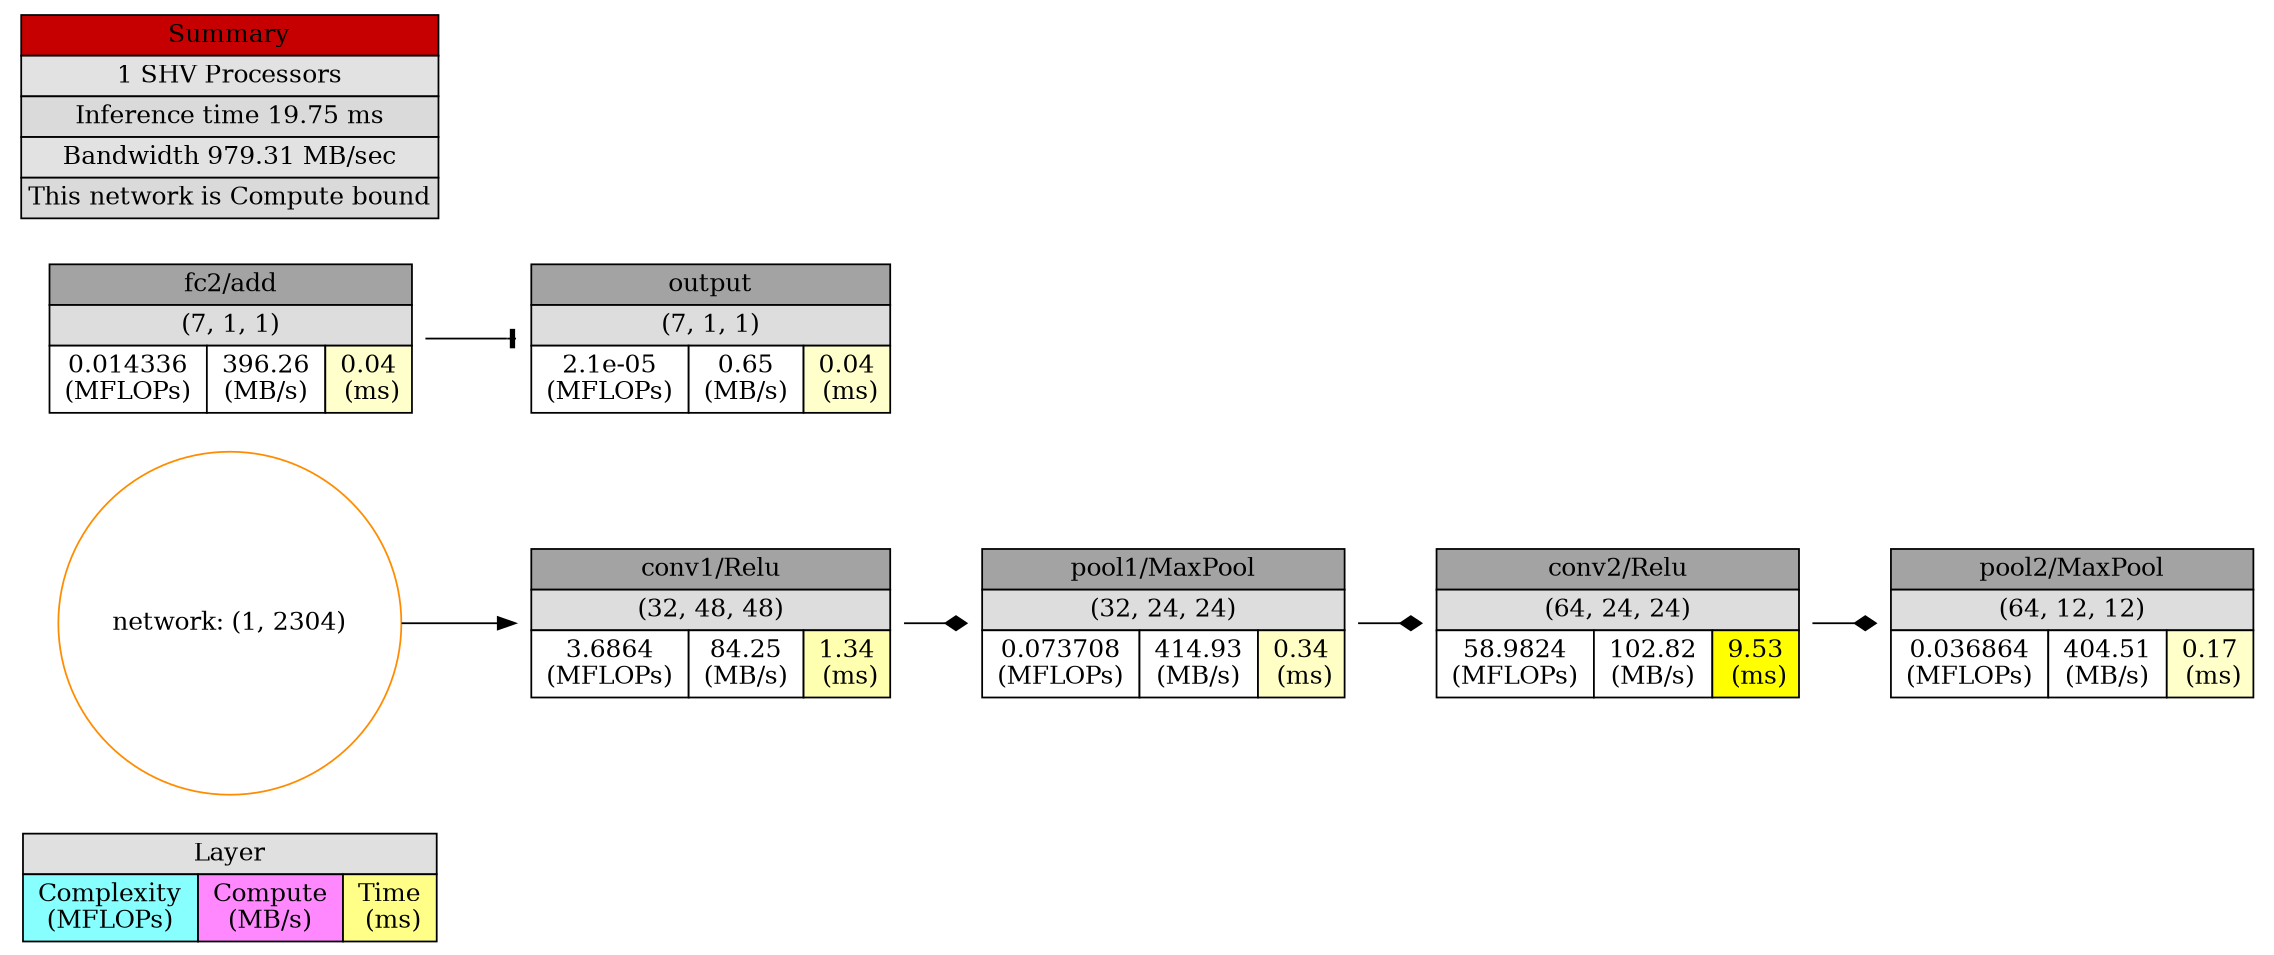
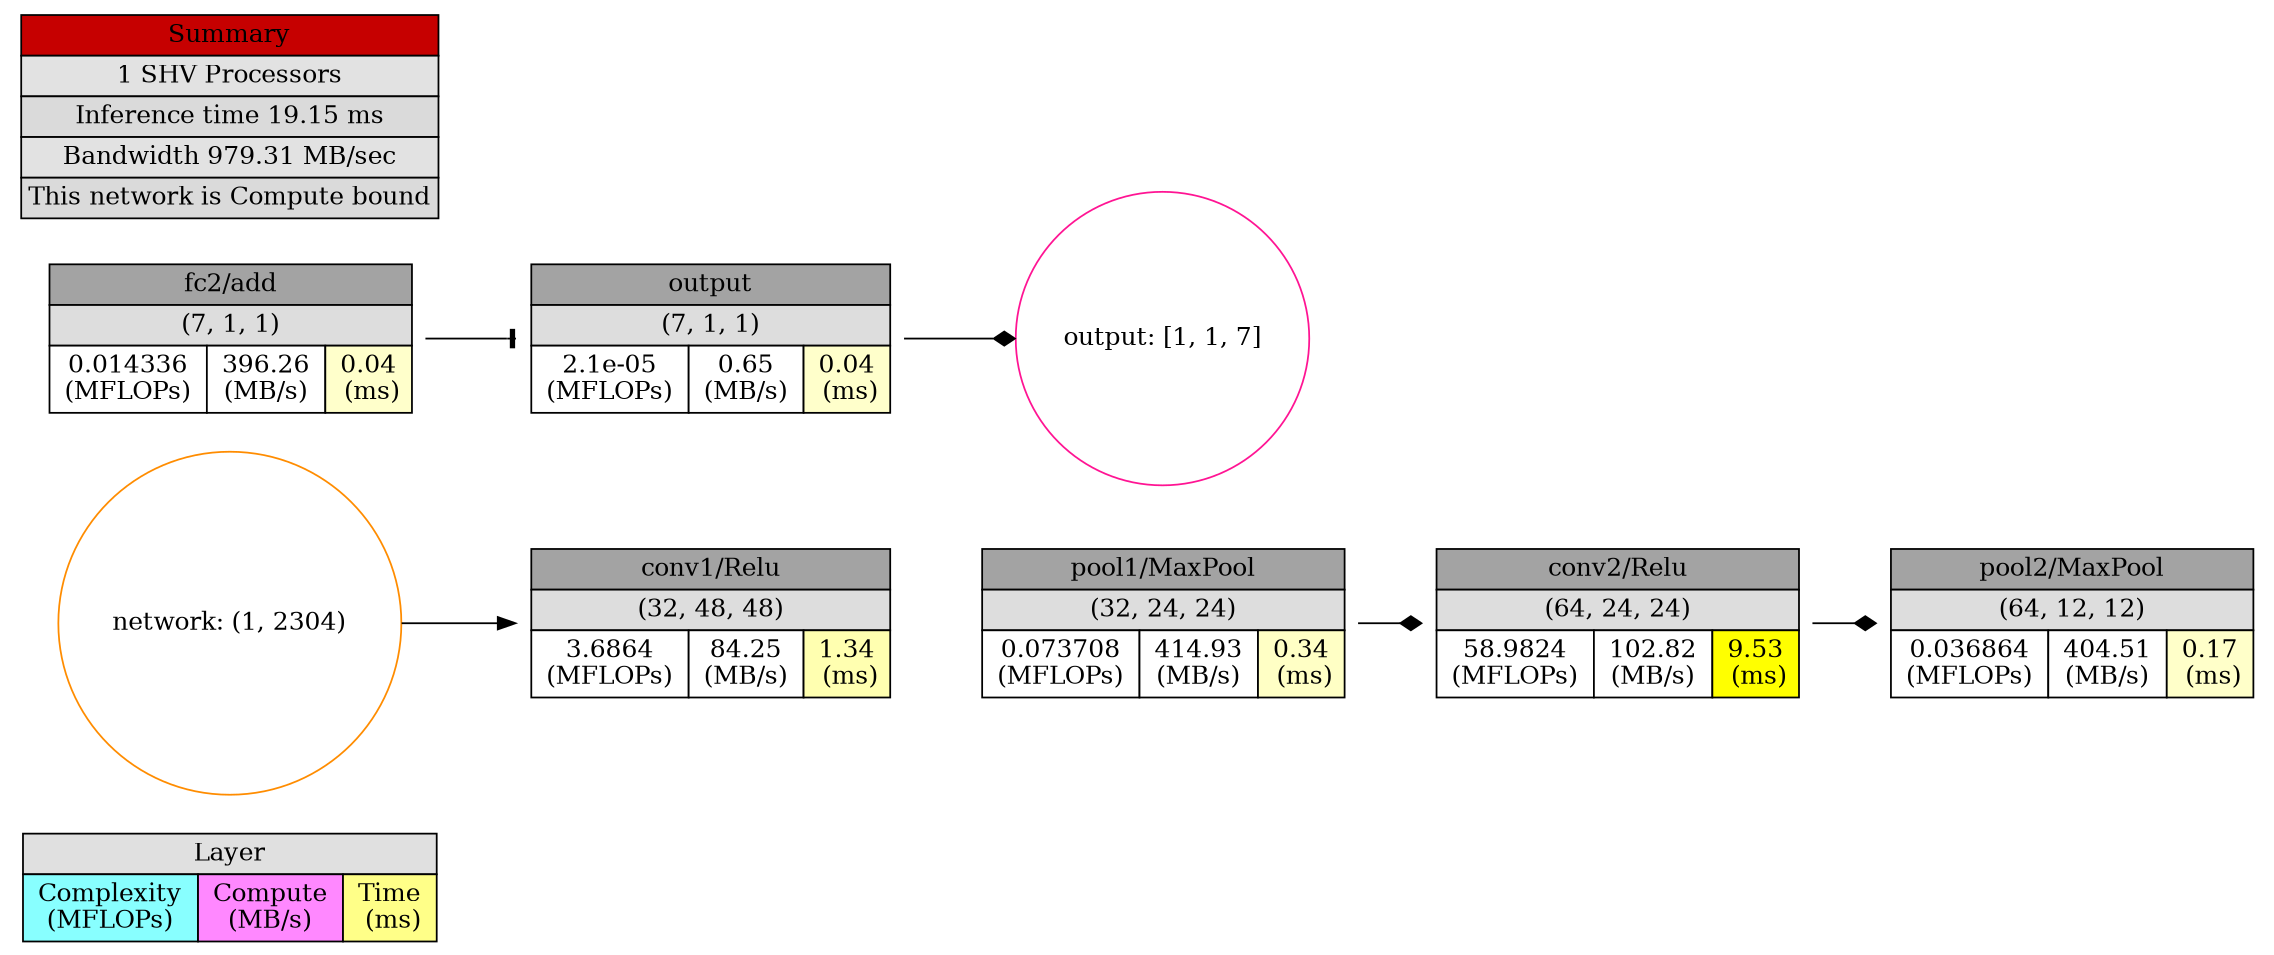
node "Summary": text "Inference time 19.75 ms" -> "Inference time 19.15 ms"
node "output: [1, 1, 7]": added
edge "conv1/Relu" -> "pool1/MaxPool": removed
